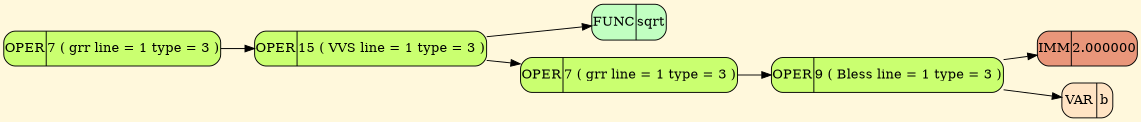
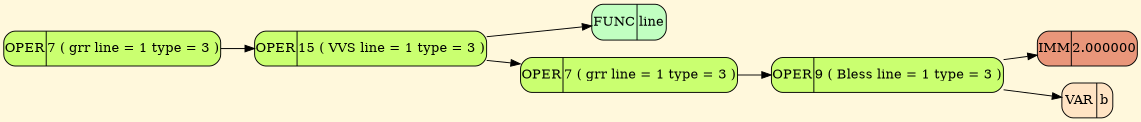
node "FUNC": text "sqrt" -> "line"
